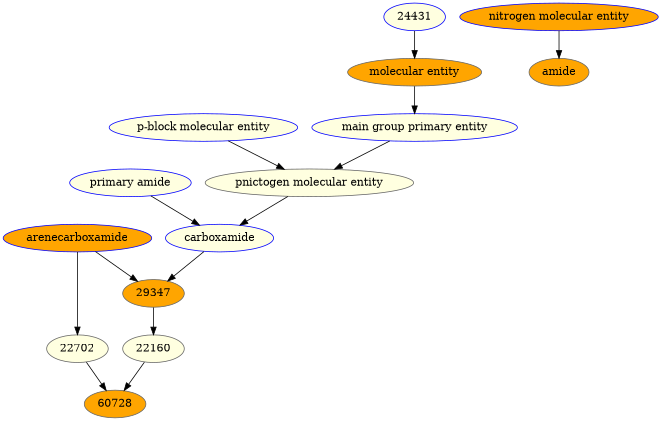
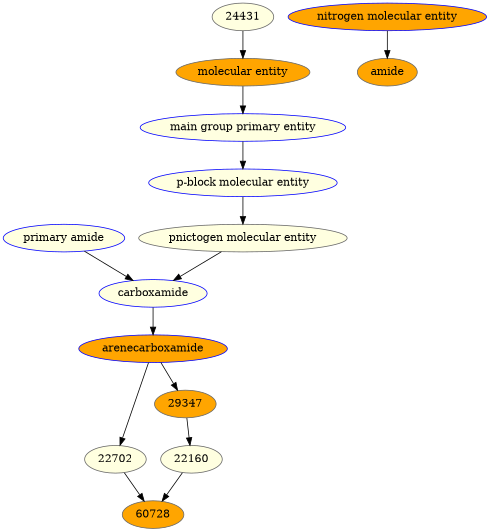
node "24431": color blue -> gray40
edge "main group primary entity" -> "pnictogen molecular entity": now "main group primary entity" -> "p-block molecular entity"
edge "carboxamide" -> "29347": now "carboxamide" -> "arenecarboxamide"
